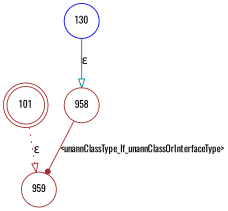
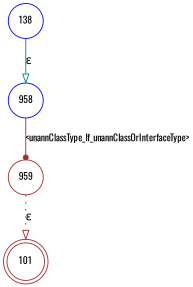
node "130": label "130" -> "138"
node "958": color brown -> blue
edge "101" -> "959": reversed
